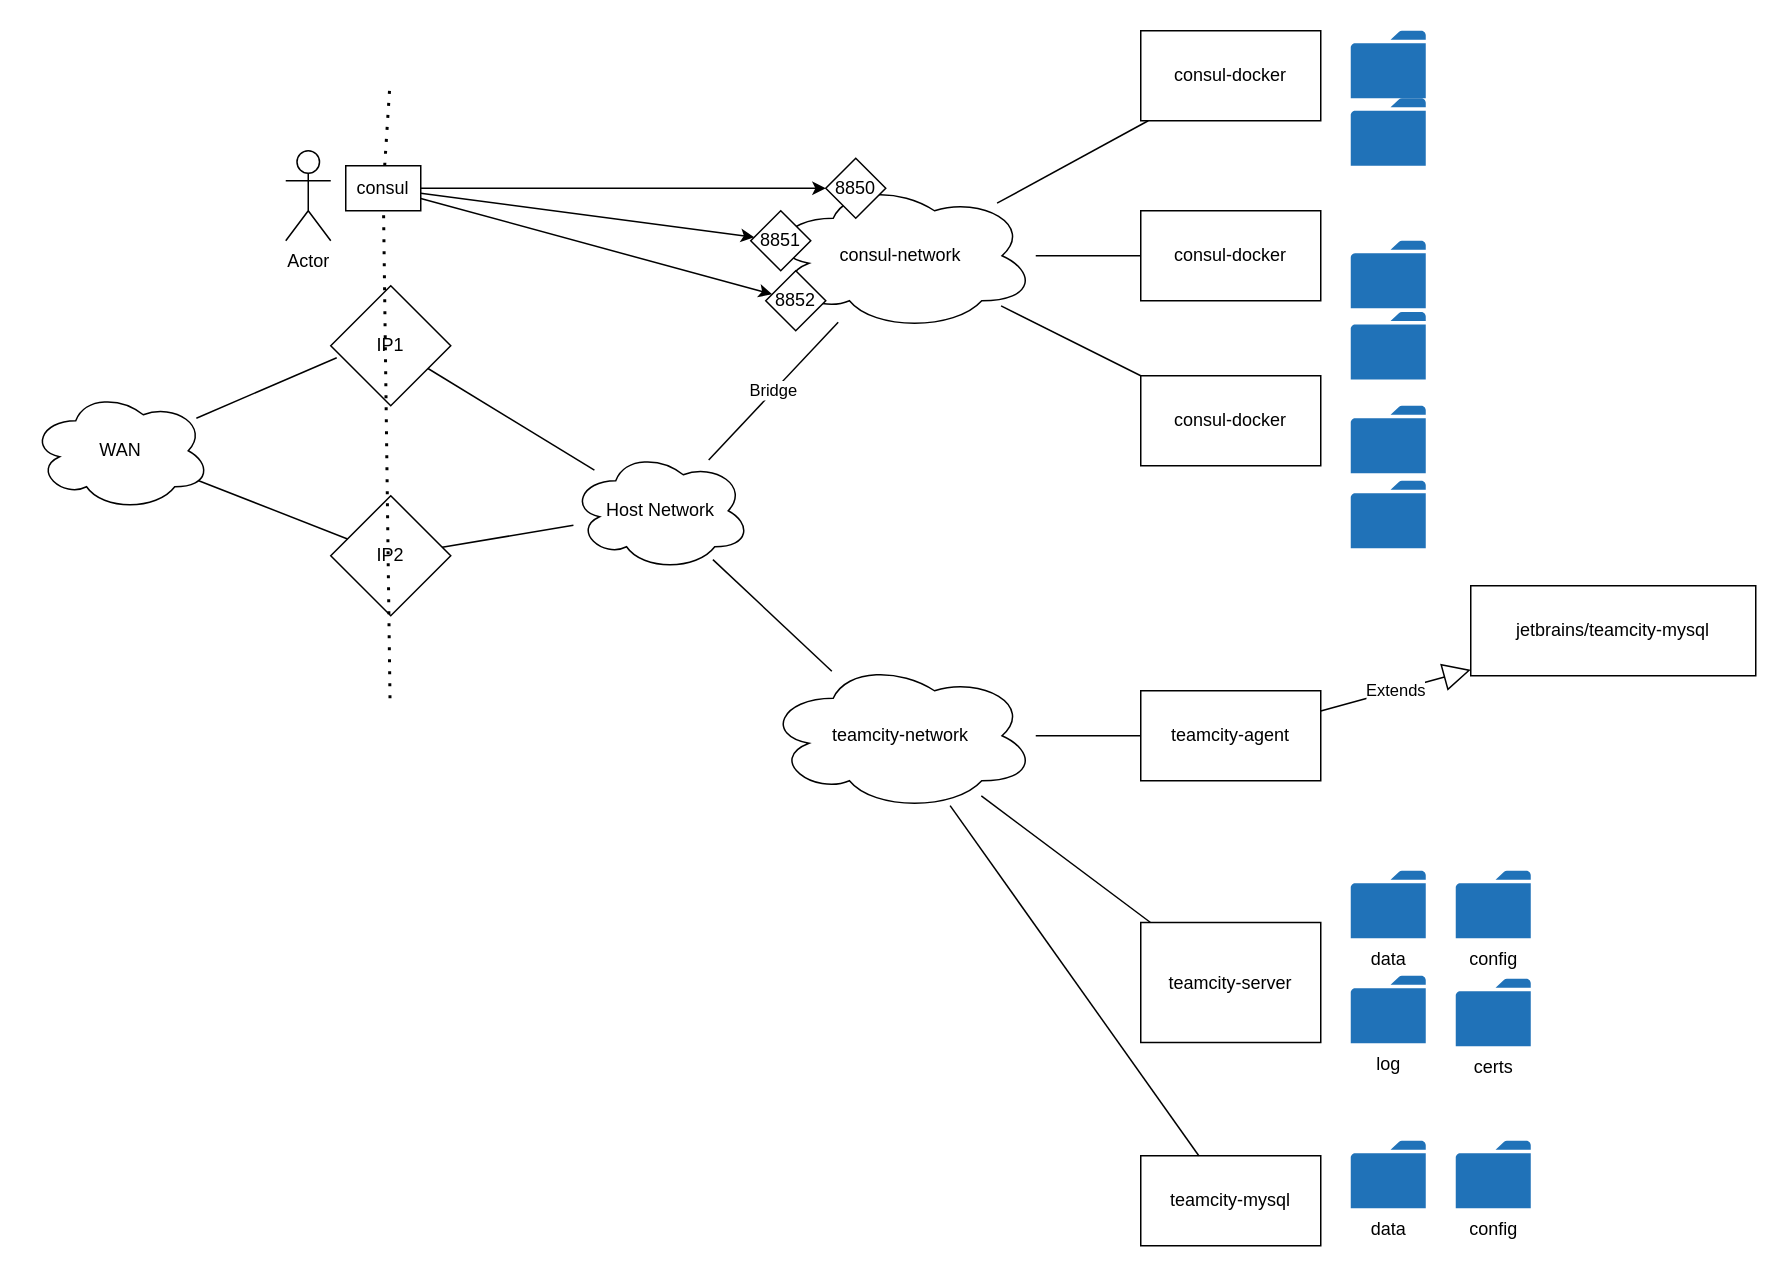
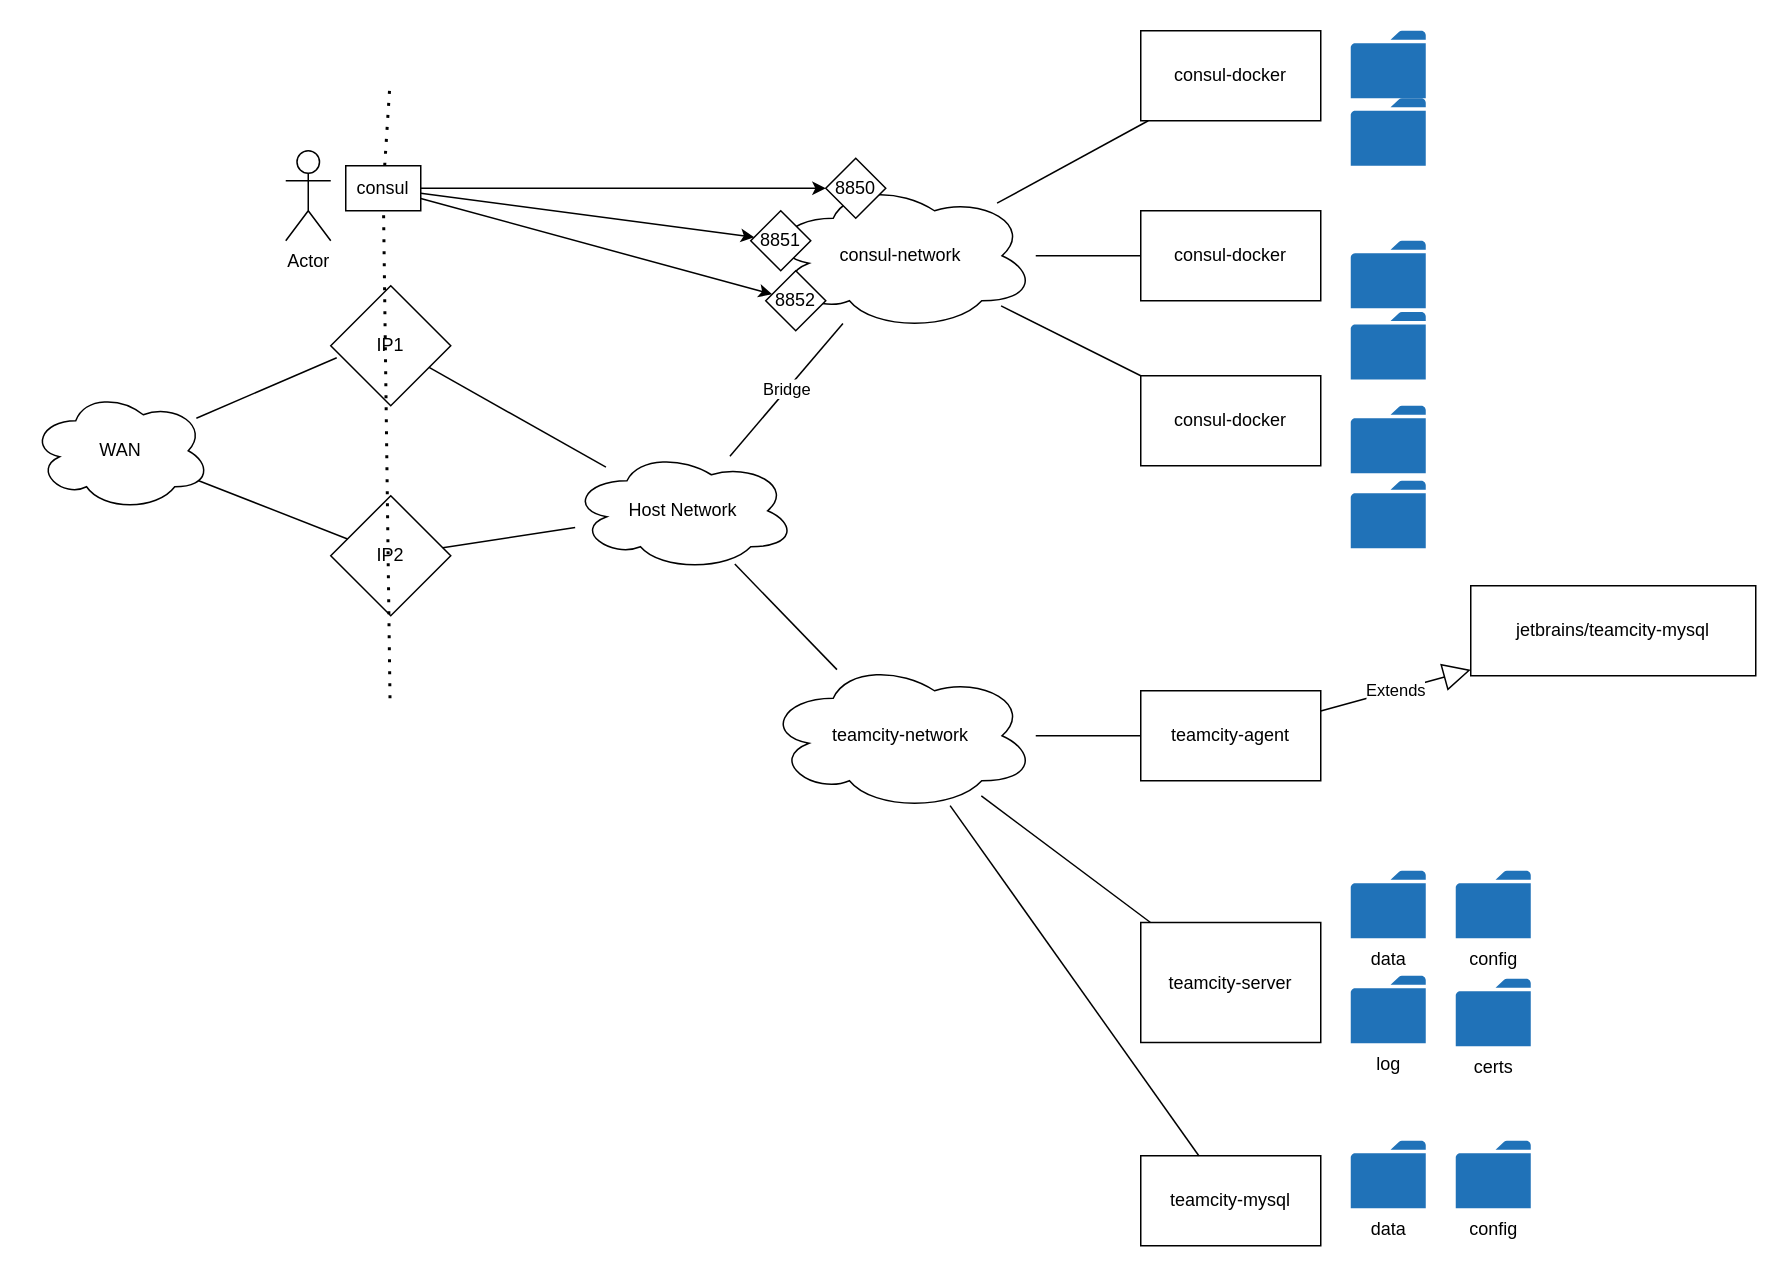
node "Host Network": size 180x120 -> 225x120
